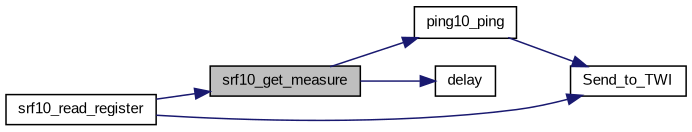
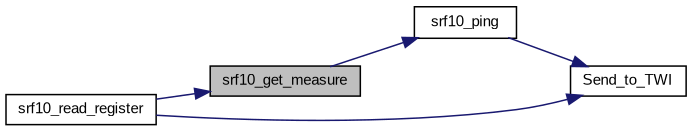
node "ping10_ping": label "ping10_ping" -> "srf10_ping"
node "delay": removed
